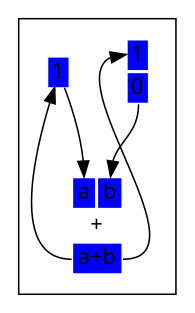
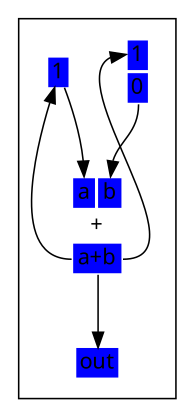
node "out": added
